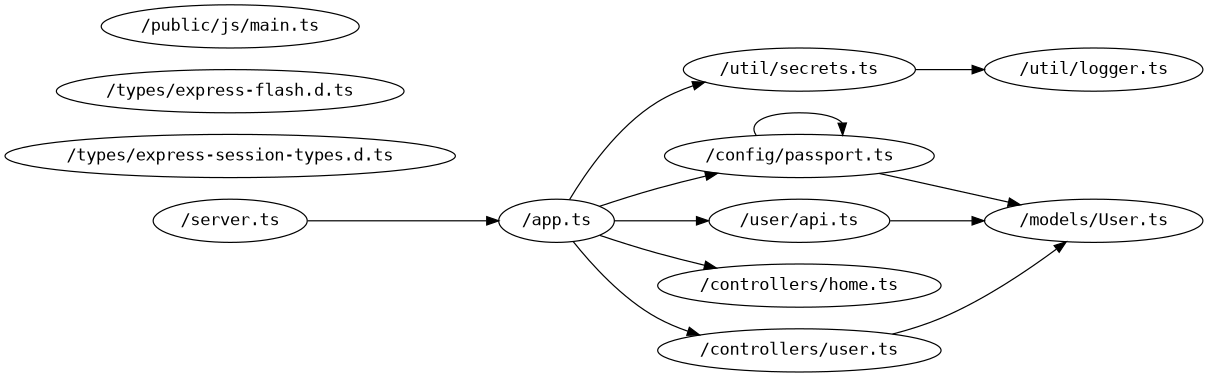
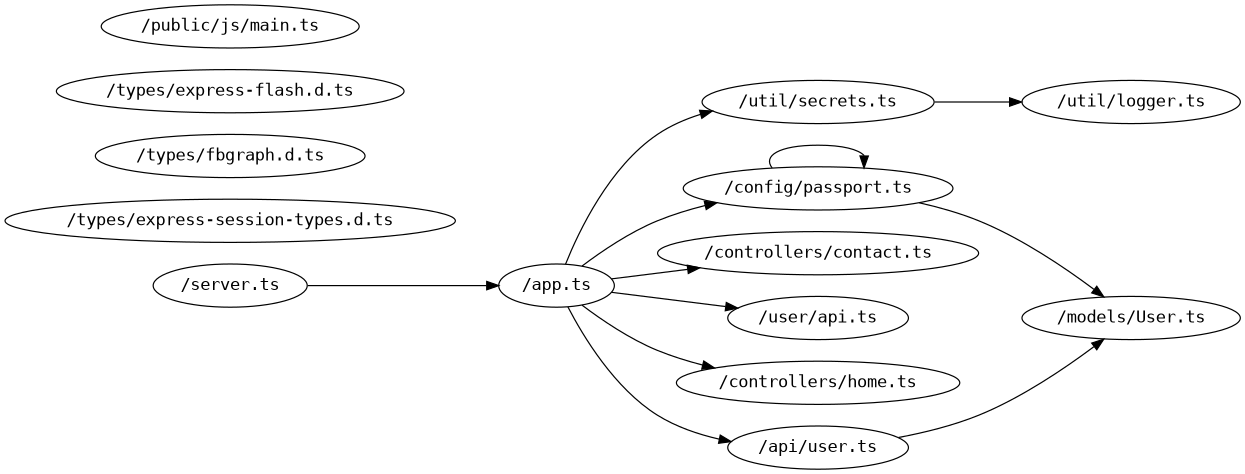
node "/types/fbgraph.d.ts": added
edge "/user/api.ts" -> "/models/User.ts": removed
node "/controllers/contact.ts": added
node "/controllers/user.ts": label "/controllers/user.ts" -> "/api/user.ts"
